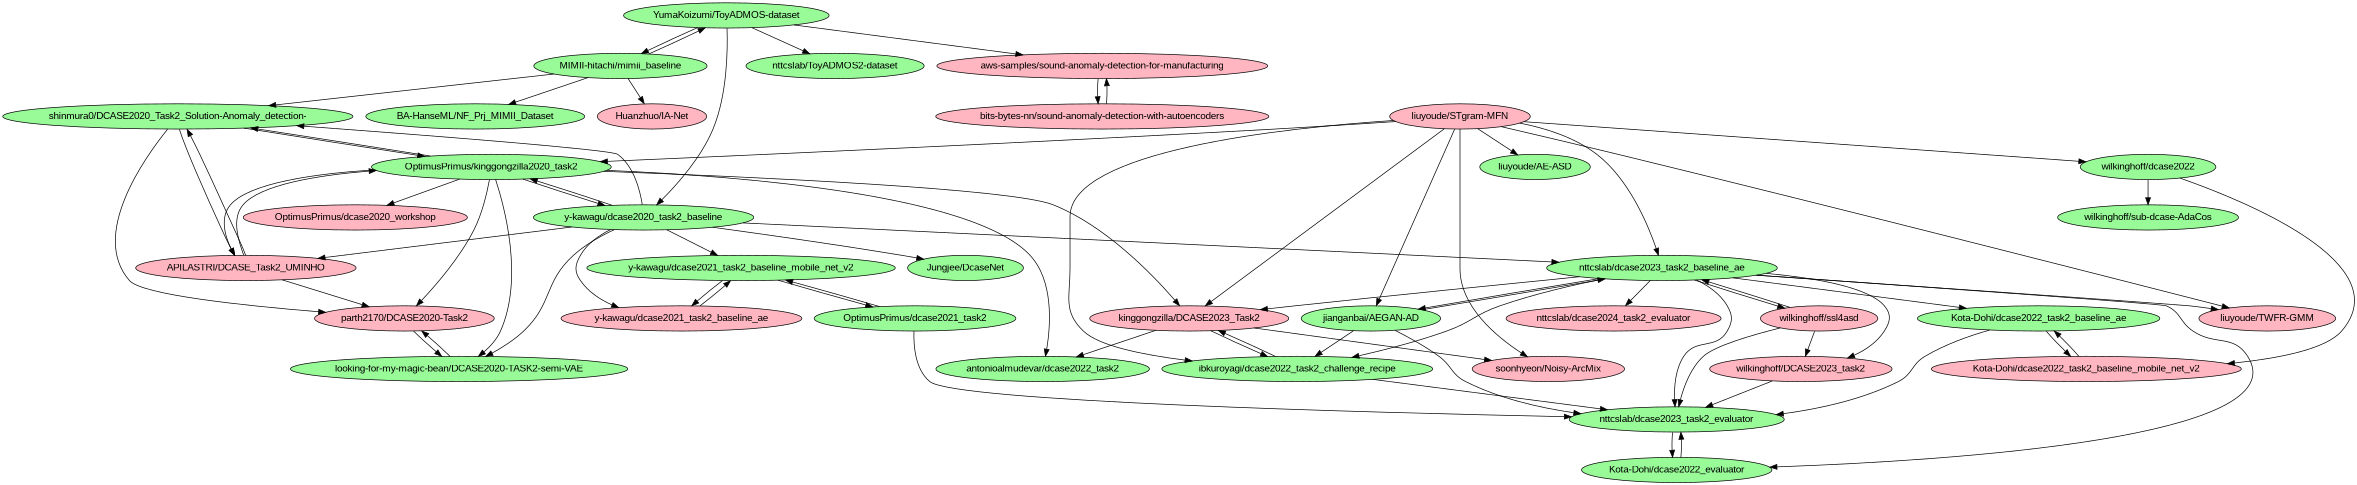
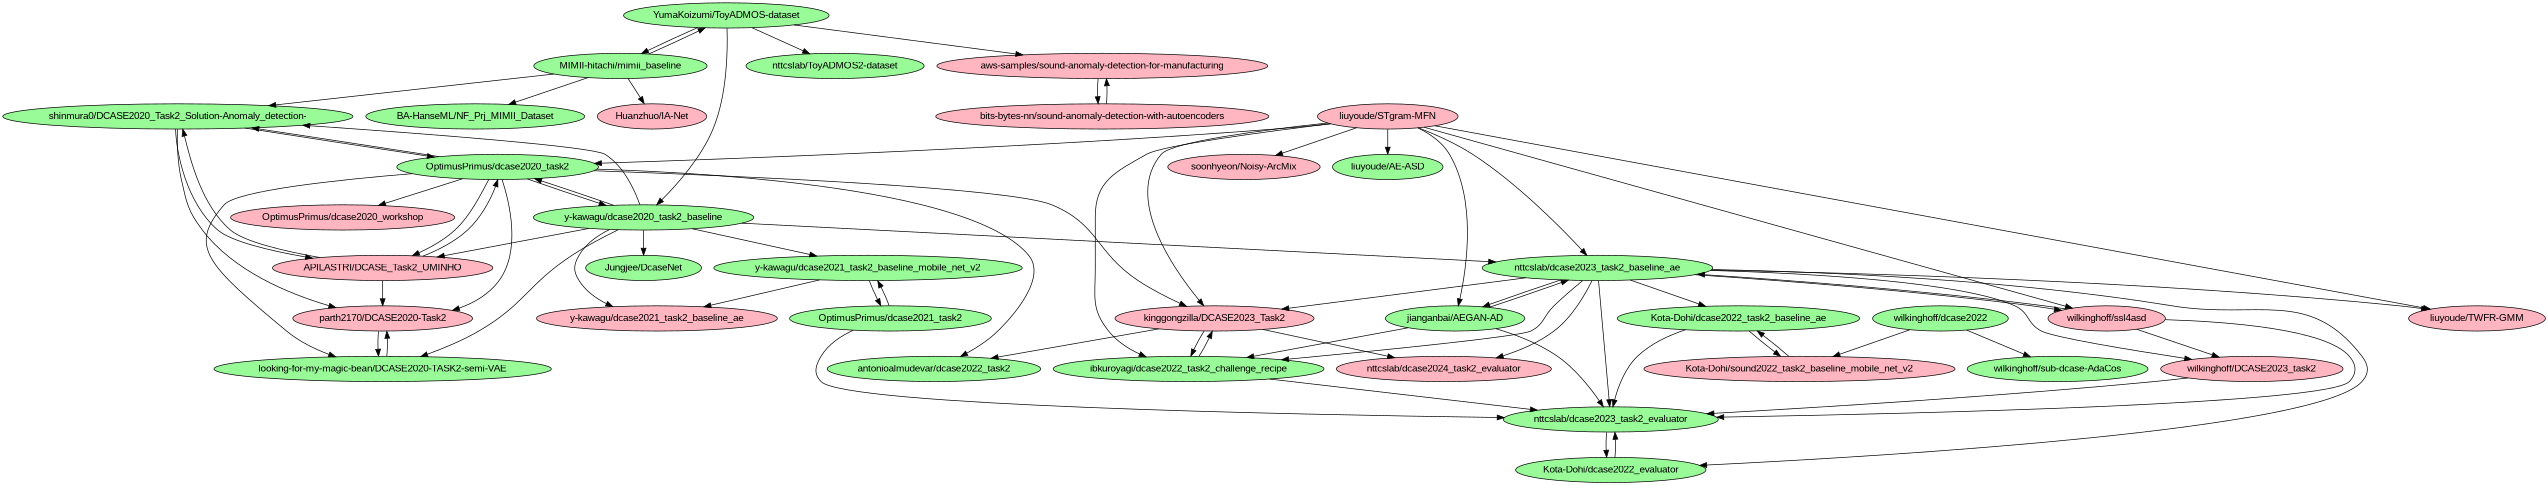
edge "liuyoude/STgram-MFN" -> "wilkinghoff/dcase2022": now "liuyoude/STgram-MFN" -> "wilkinghoff/ssl4asd"
node "OptimusPrimus/kinggongzilla2020_task2": label "OptimusPrimus/kinggongzilla2020_task2" -> "OptimusPrimus/dcase2020_task2"
edge "y-kawagu/dcase2021_task2_baseline_ae" -> "y-kawagu/dcase2021_task2_baseline_mobile_net_v2": removed
edge "kinggongzilla/DCASE2023_Task2" -> "soonhyeon/Noisy-ArcMix": now "kinggongzilla/DCASE2023_Task2" -> "nttcslab/dcase2024_task2_evaluator"
node "Kota-Dohi/dcase2022_task2_baseline_mobile_net_v2": label "Kota-Dohi/dcase2022_task2_baseline_mobile_net_v2" -> "Kota-Dohi/sound2022_task2_baseline_mobile_net_v2"
